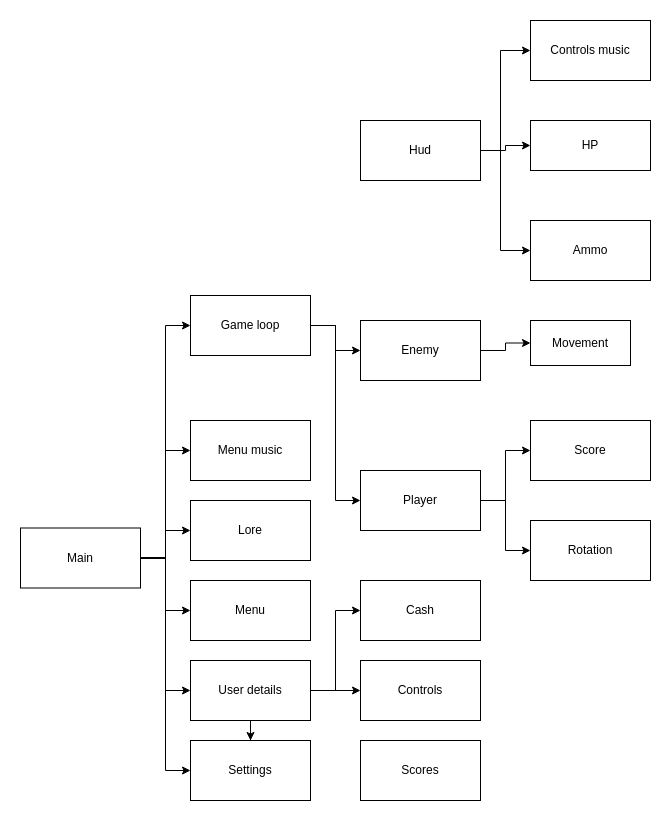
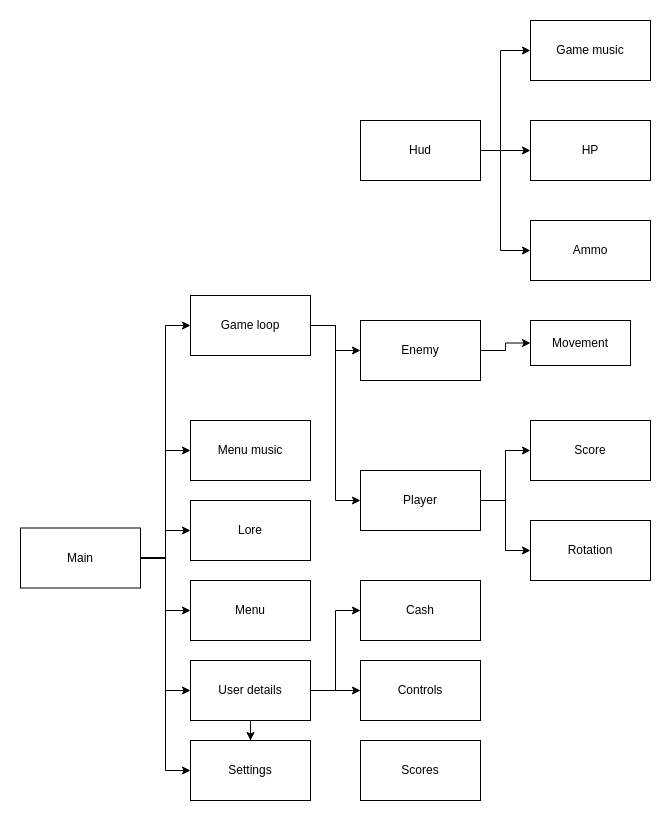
node "Controls music": label "Controls music" -> "Game music"
node "HP": size 120x50 -> 120x60
